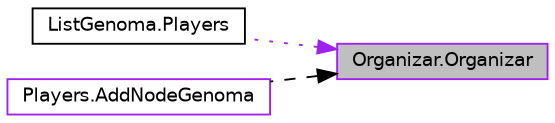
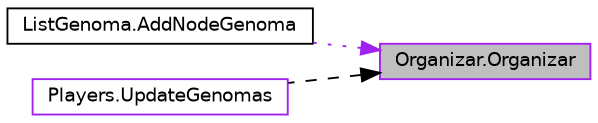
node "ListGenoma.Players": label "ListGenoma.Players" -> "ListGenoma.AddNodeGenoma"
node "Players.AddNodeGenoma": label "Players.AddNodeGenoma" -> "Players.UpdateGenomas"
